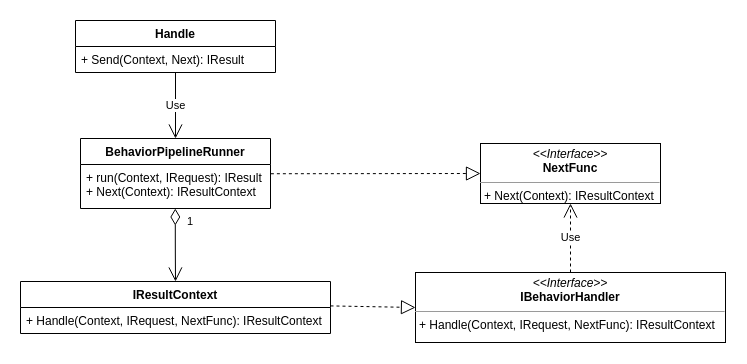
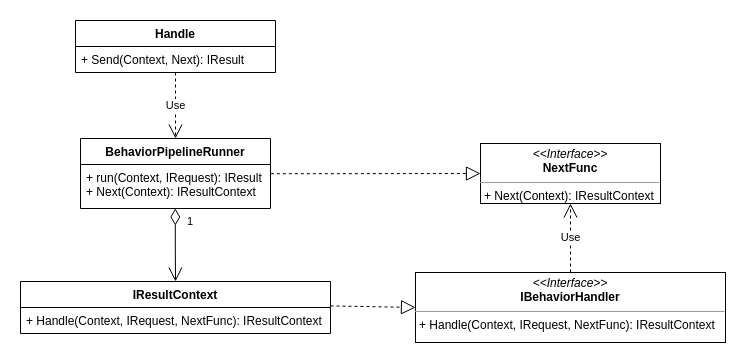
edge "Handle" -> "BehaviorPipelineRunner": style solid -> dashed
